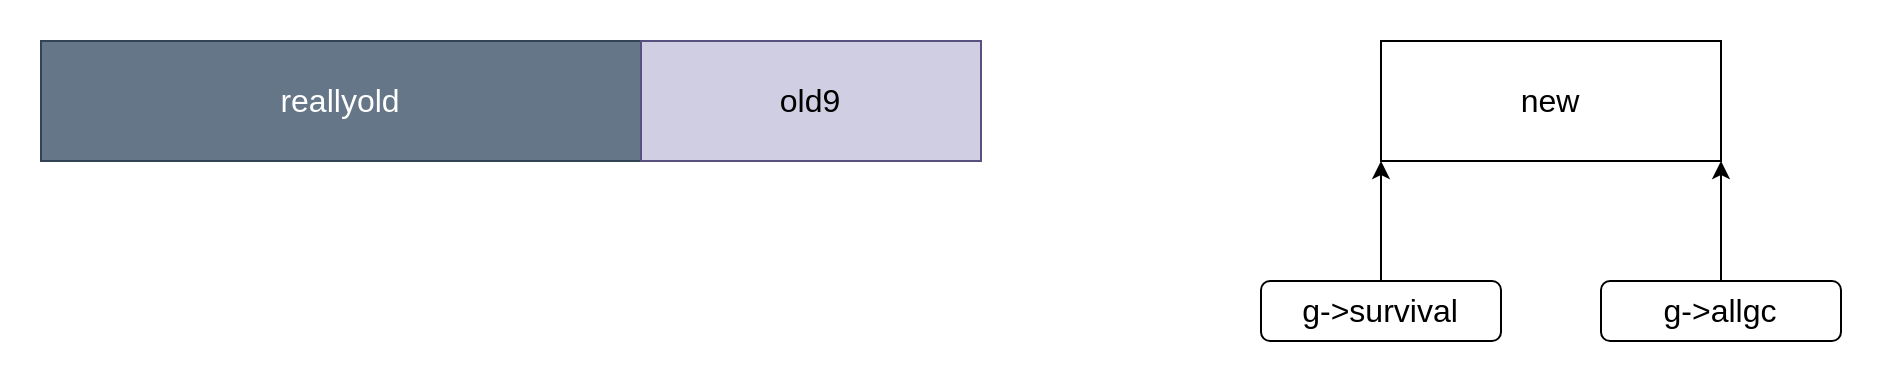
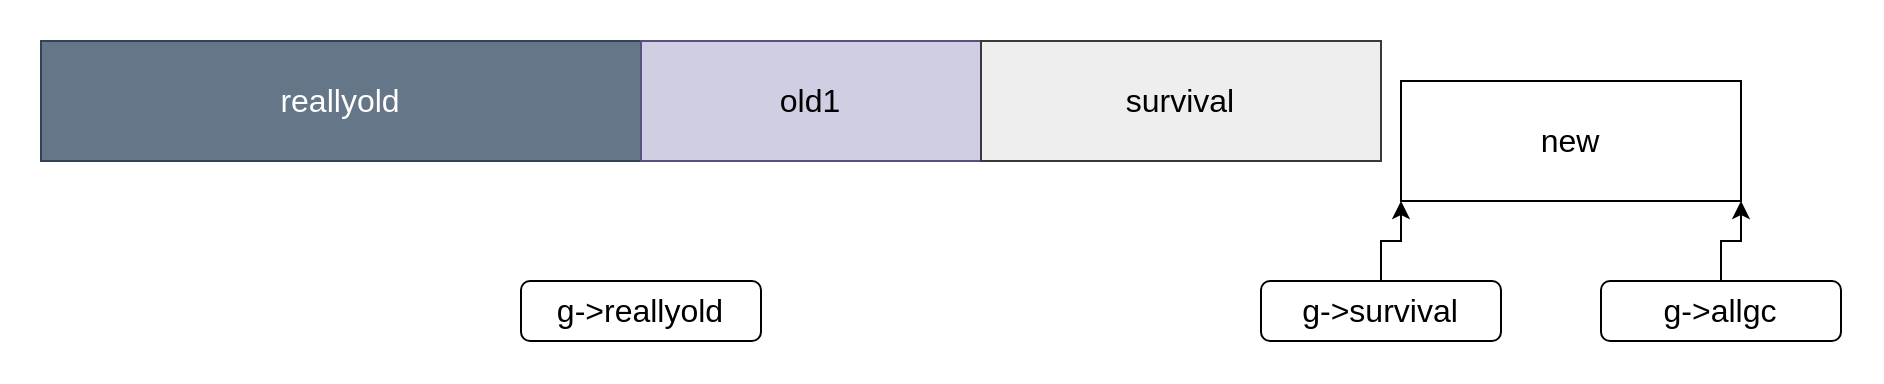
node "old9": label "old9" -> "old1"
node "survival": added
node "new": moved (1551, 101) -> (1571, 141)
node "g->reallyold": added
